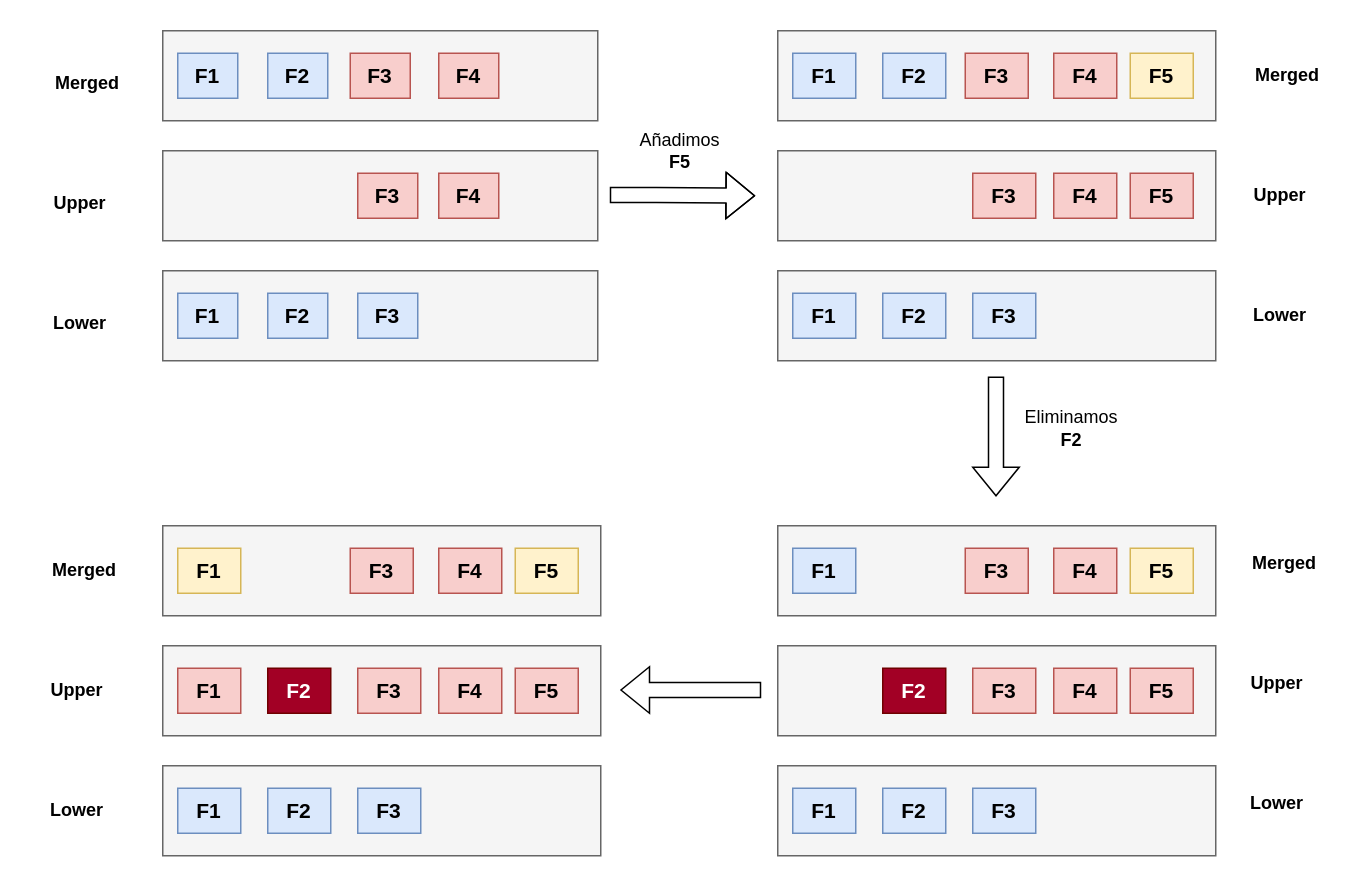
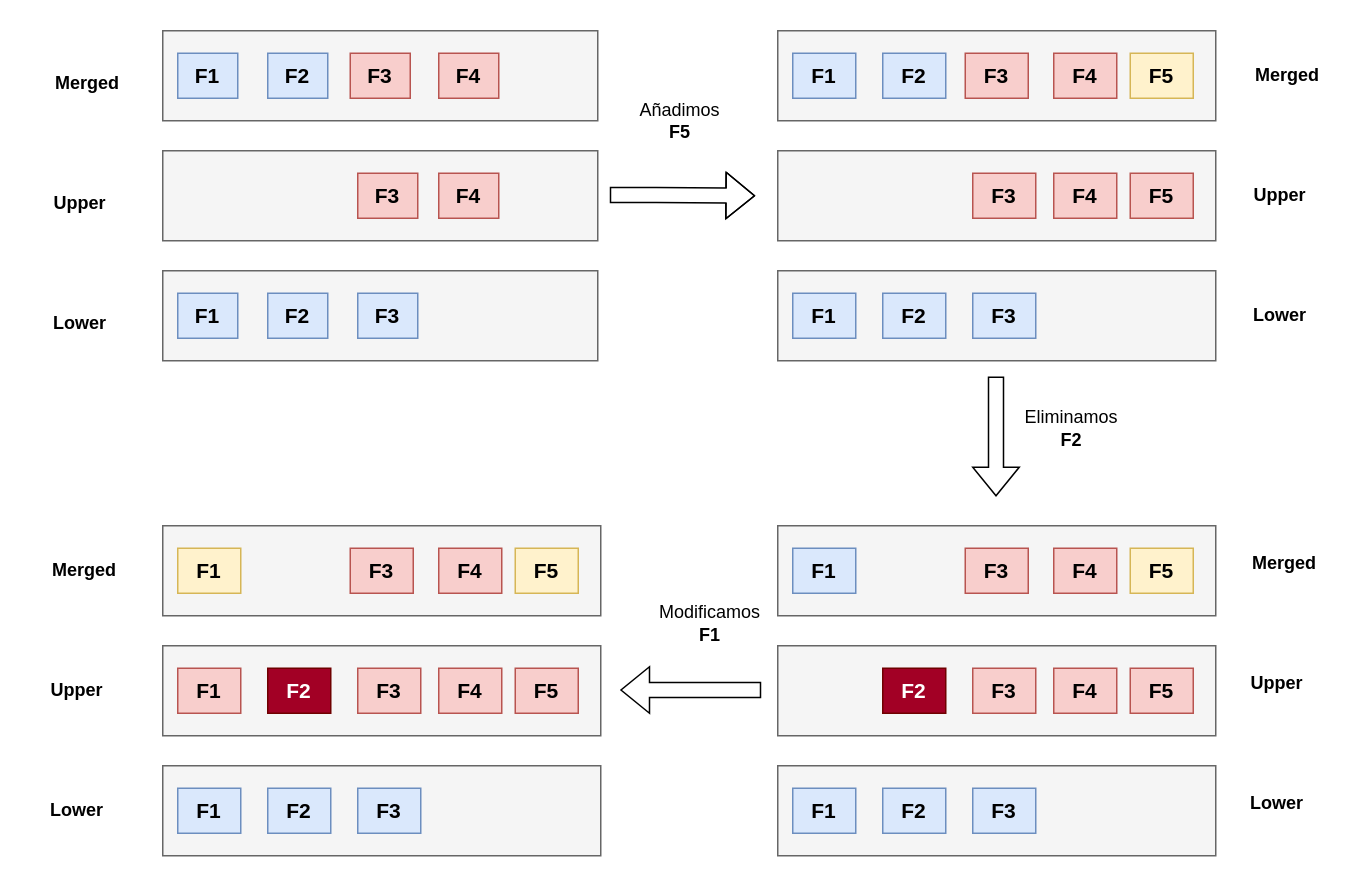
node "Añadimos F5": moved (680, 151) -> (680, 121)
node "Modificamos F1": added
